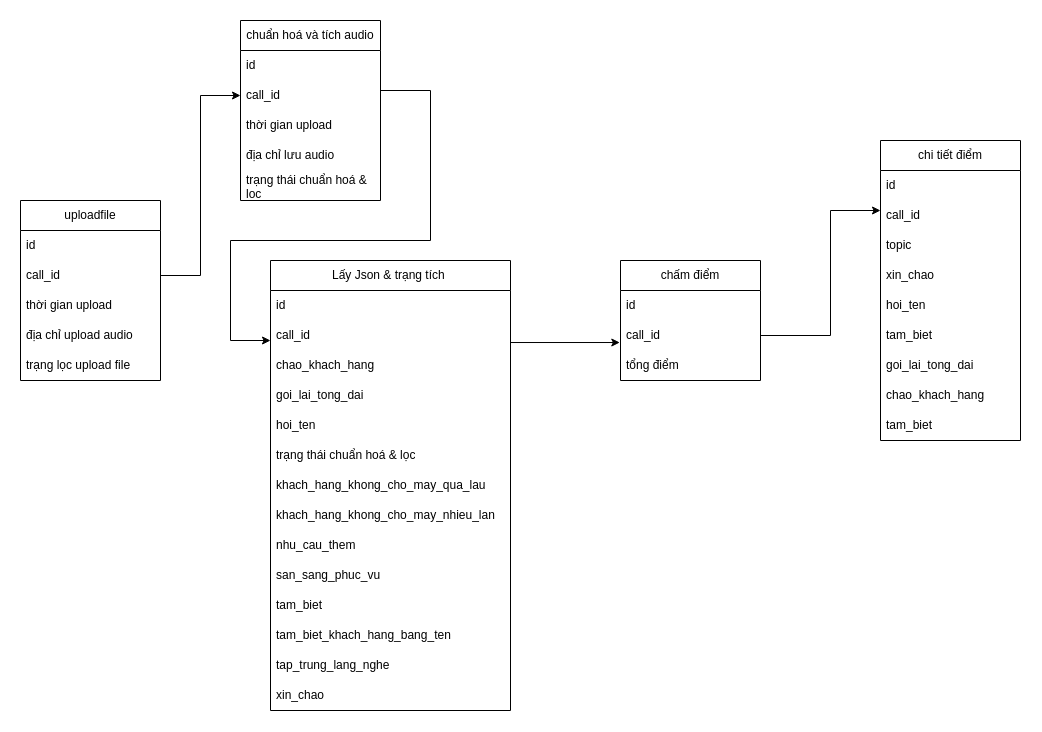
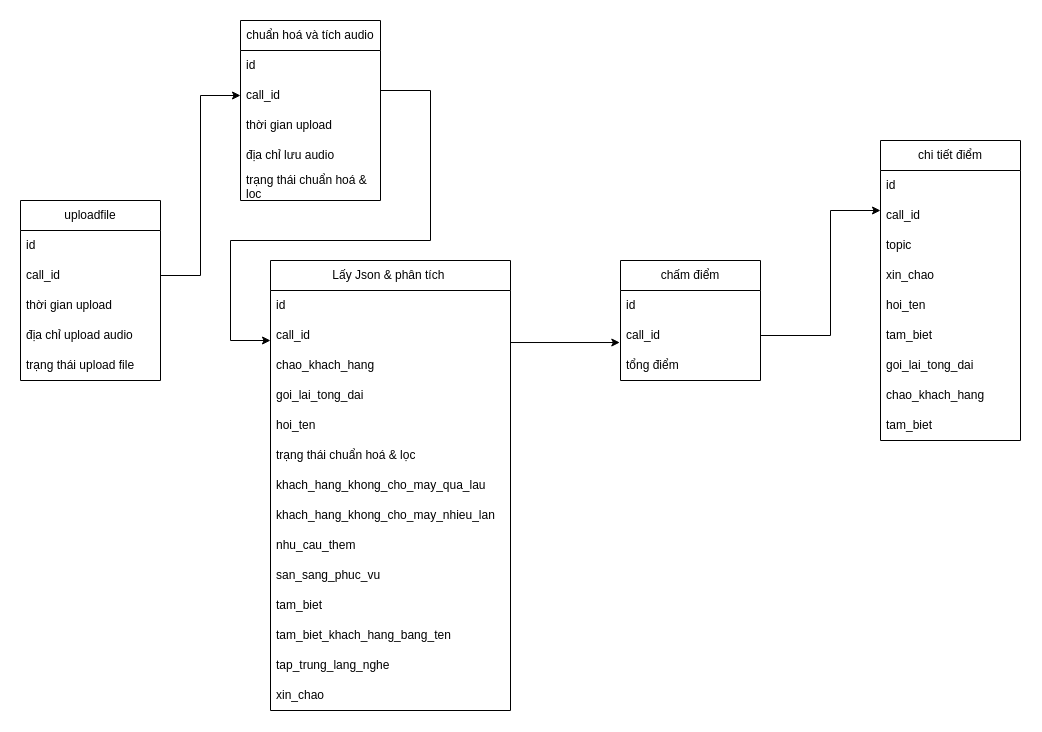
node "Lấy Json & trạng tích": label "Lấy Json & trạng tích" -> "Lấy Json & phân tích"
node "trạng lọc upload file": label "trạng lọc upload file" -> "trạng thái upload file"
